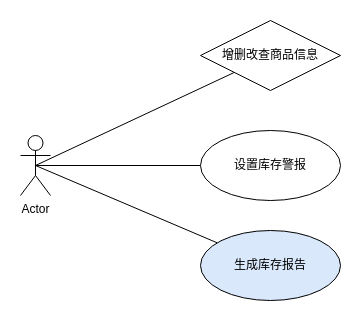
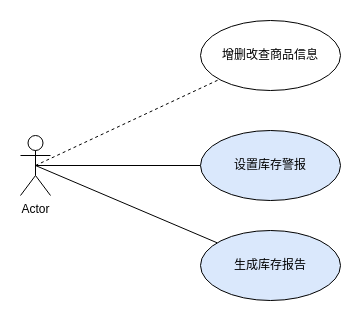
node "增删改查商品信息": shape diamond -> ellipse
edge "增删改查商品信息" -- "Actor": style solid -> dashed
node "设置库存警报": fillcolor #ffffff -> #dae8fc
